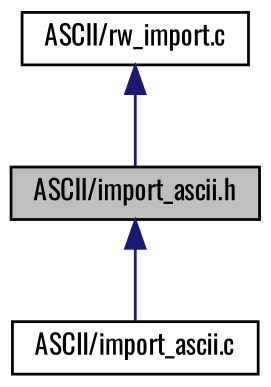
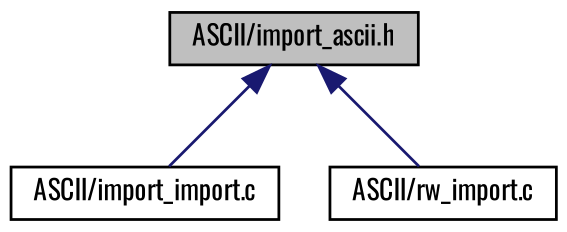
edge "ASCII/import_ascii.h" -> "ASCII/rw_import.c": reversed
node "ASCII/import_ascii.c": label "ASCII/import_ascii.c" -> "ASCII/import_import.c"
